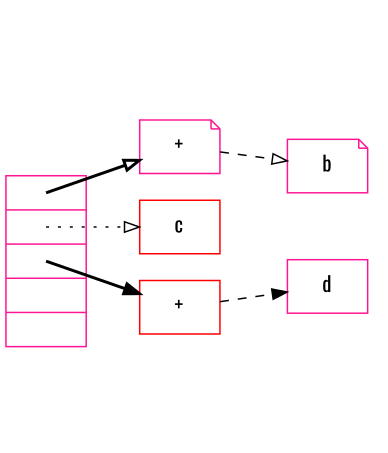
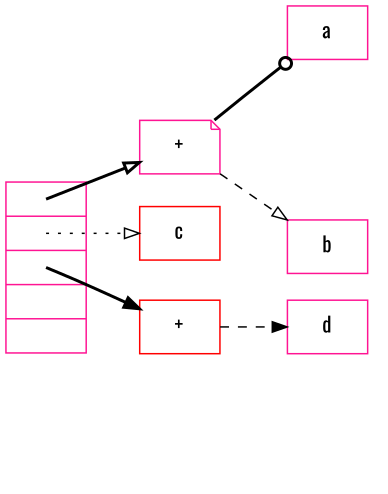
node "a": added
node "b": shape note -> box
